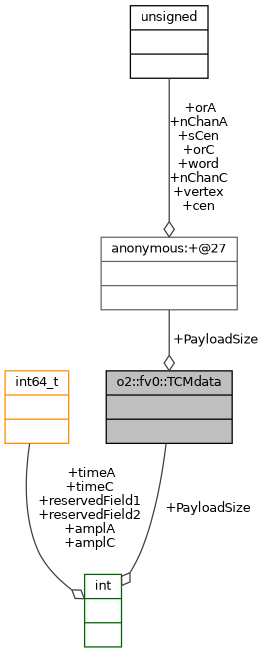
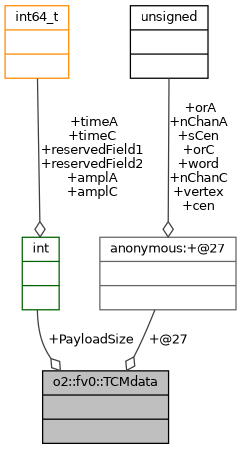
edge "anonymous:+@27" -> "o2::fv0::TCMdata": label " +PayloadSize" -> " +@27"
edge "o2::fv0::TCMdata" -> "int": reversed
